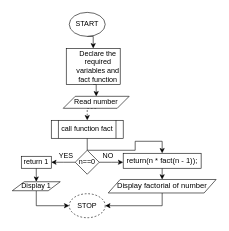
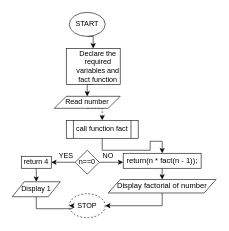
node "Read number": moved (96, 102) -> (87, 102)
node "call function fact": moved (87, 129) -> (102, 129)
node "return 1": label "return 1" -> "return 4"
node "Display 1": size 48x9 -> 48x15
